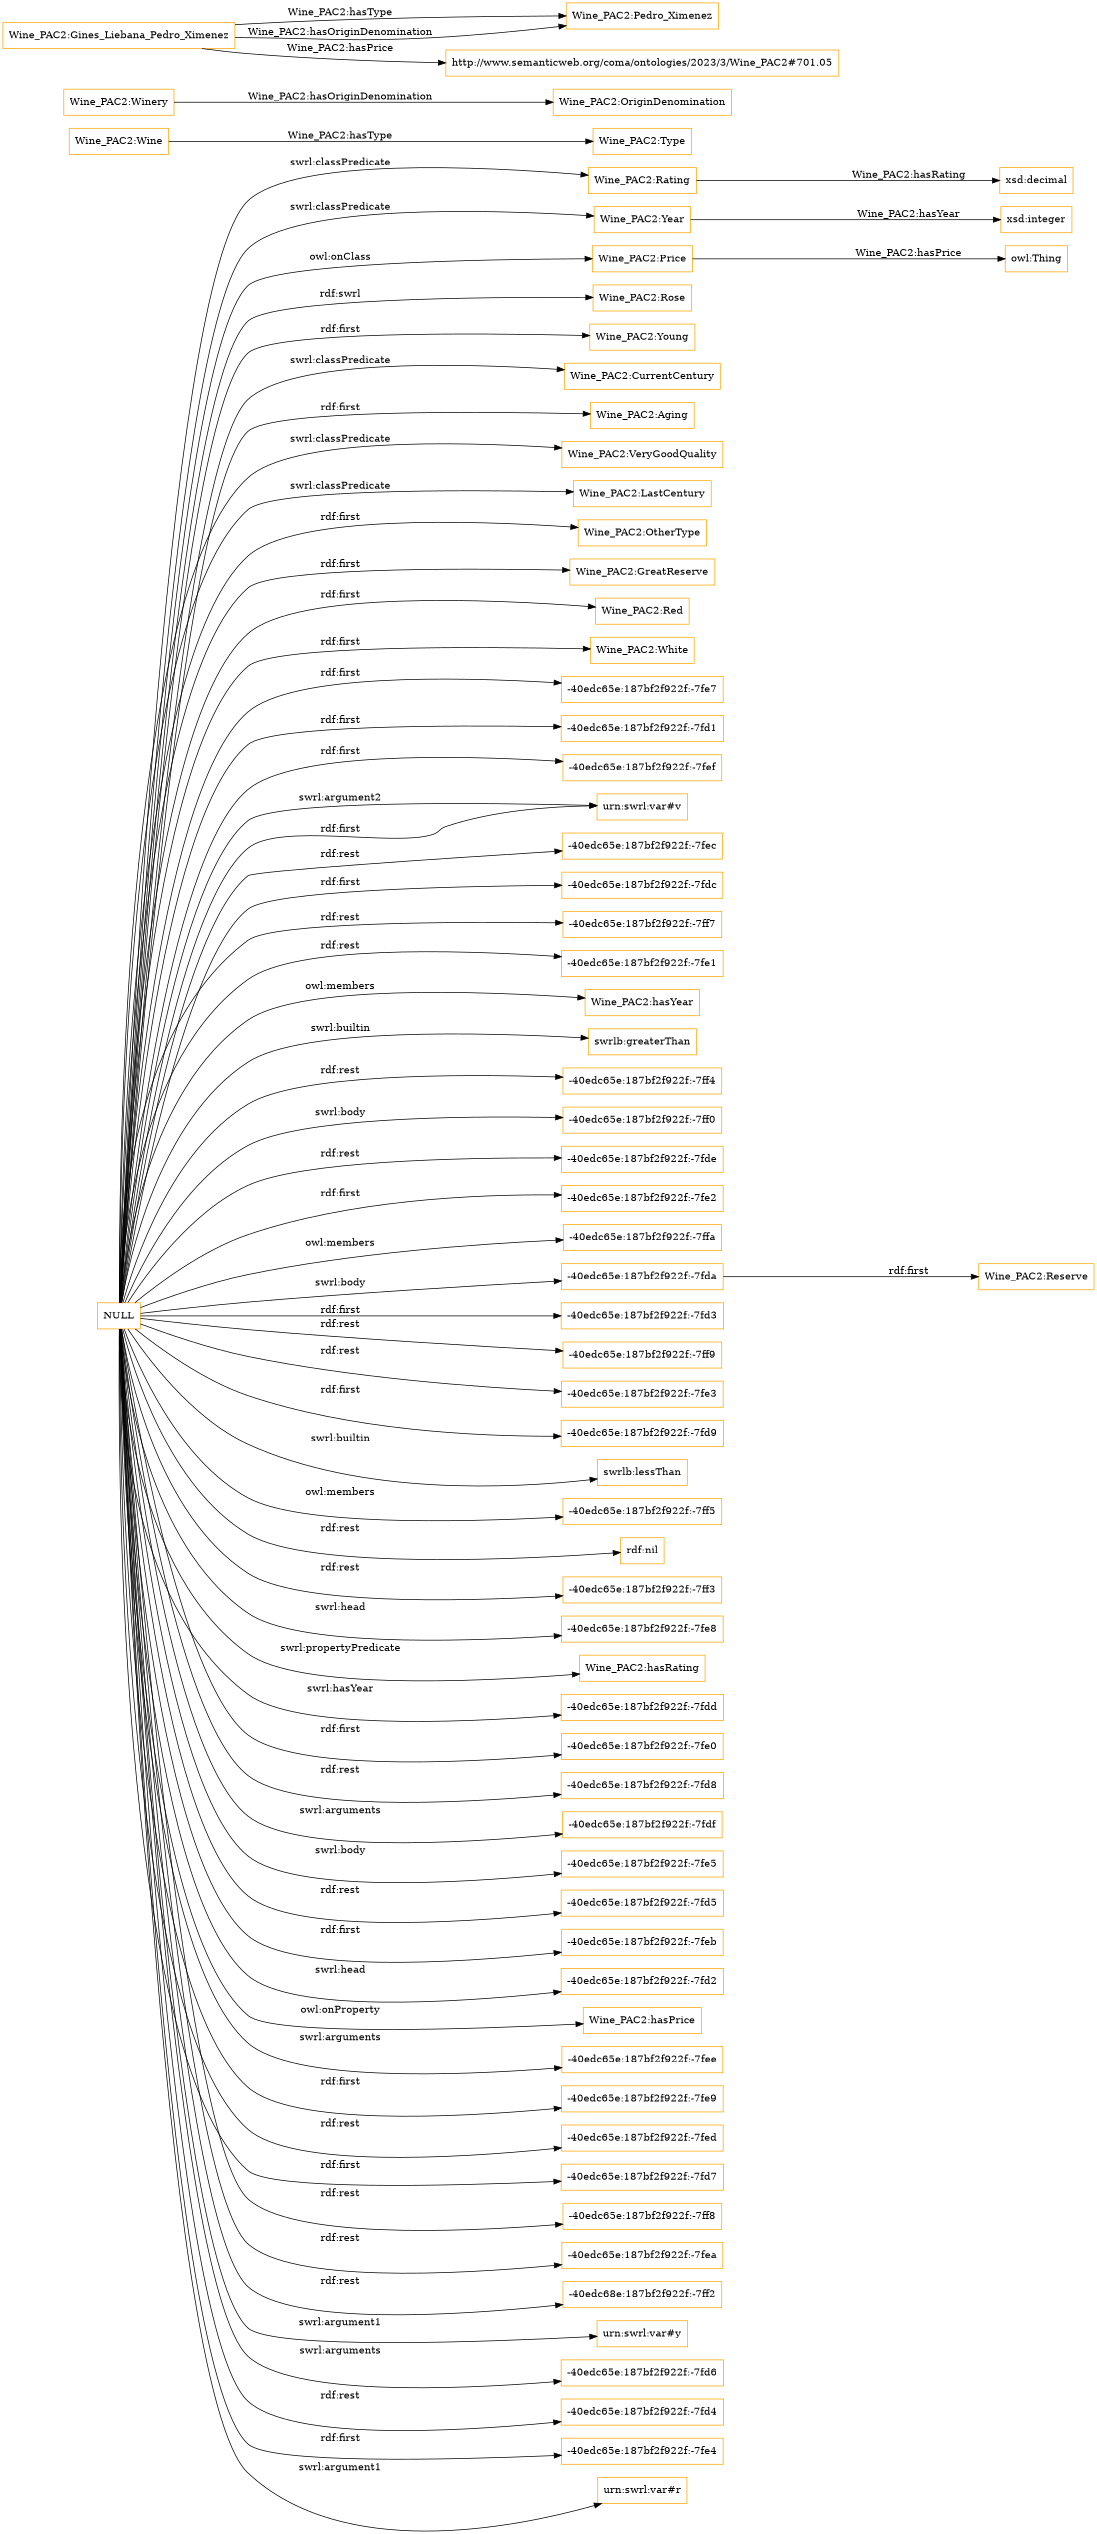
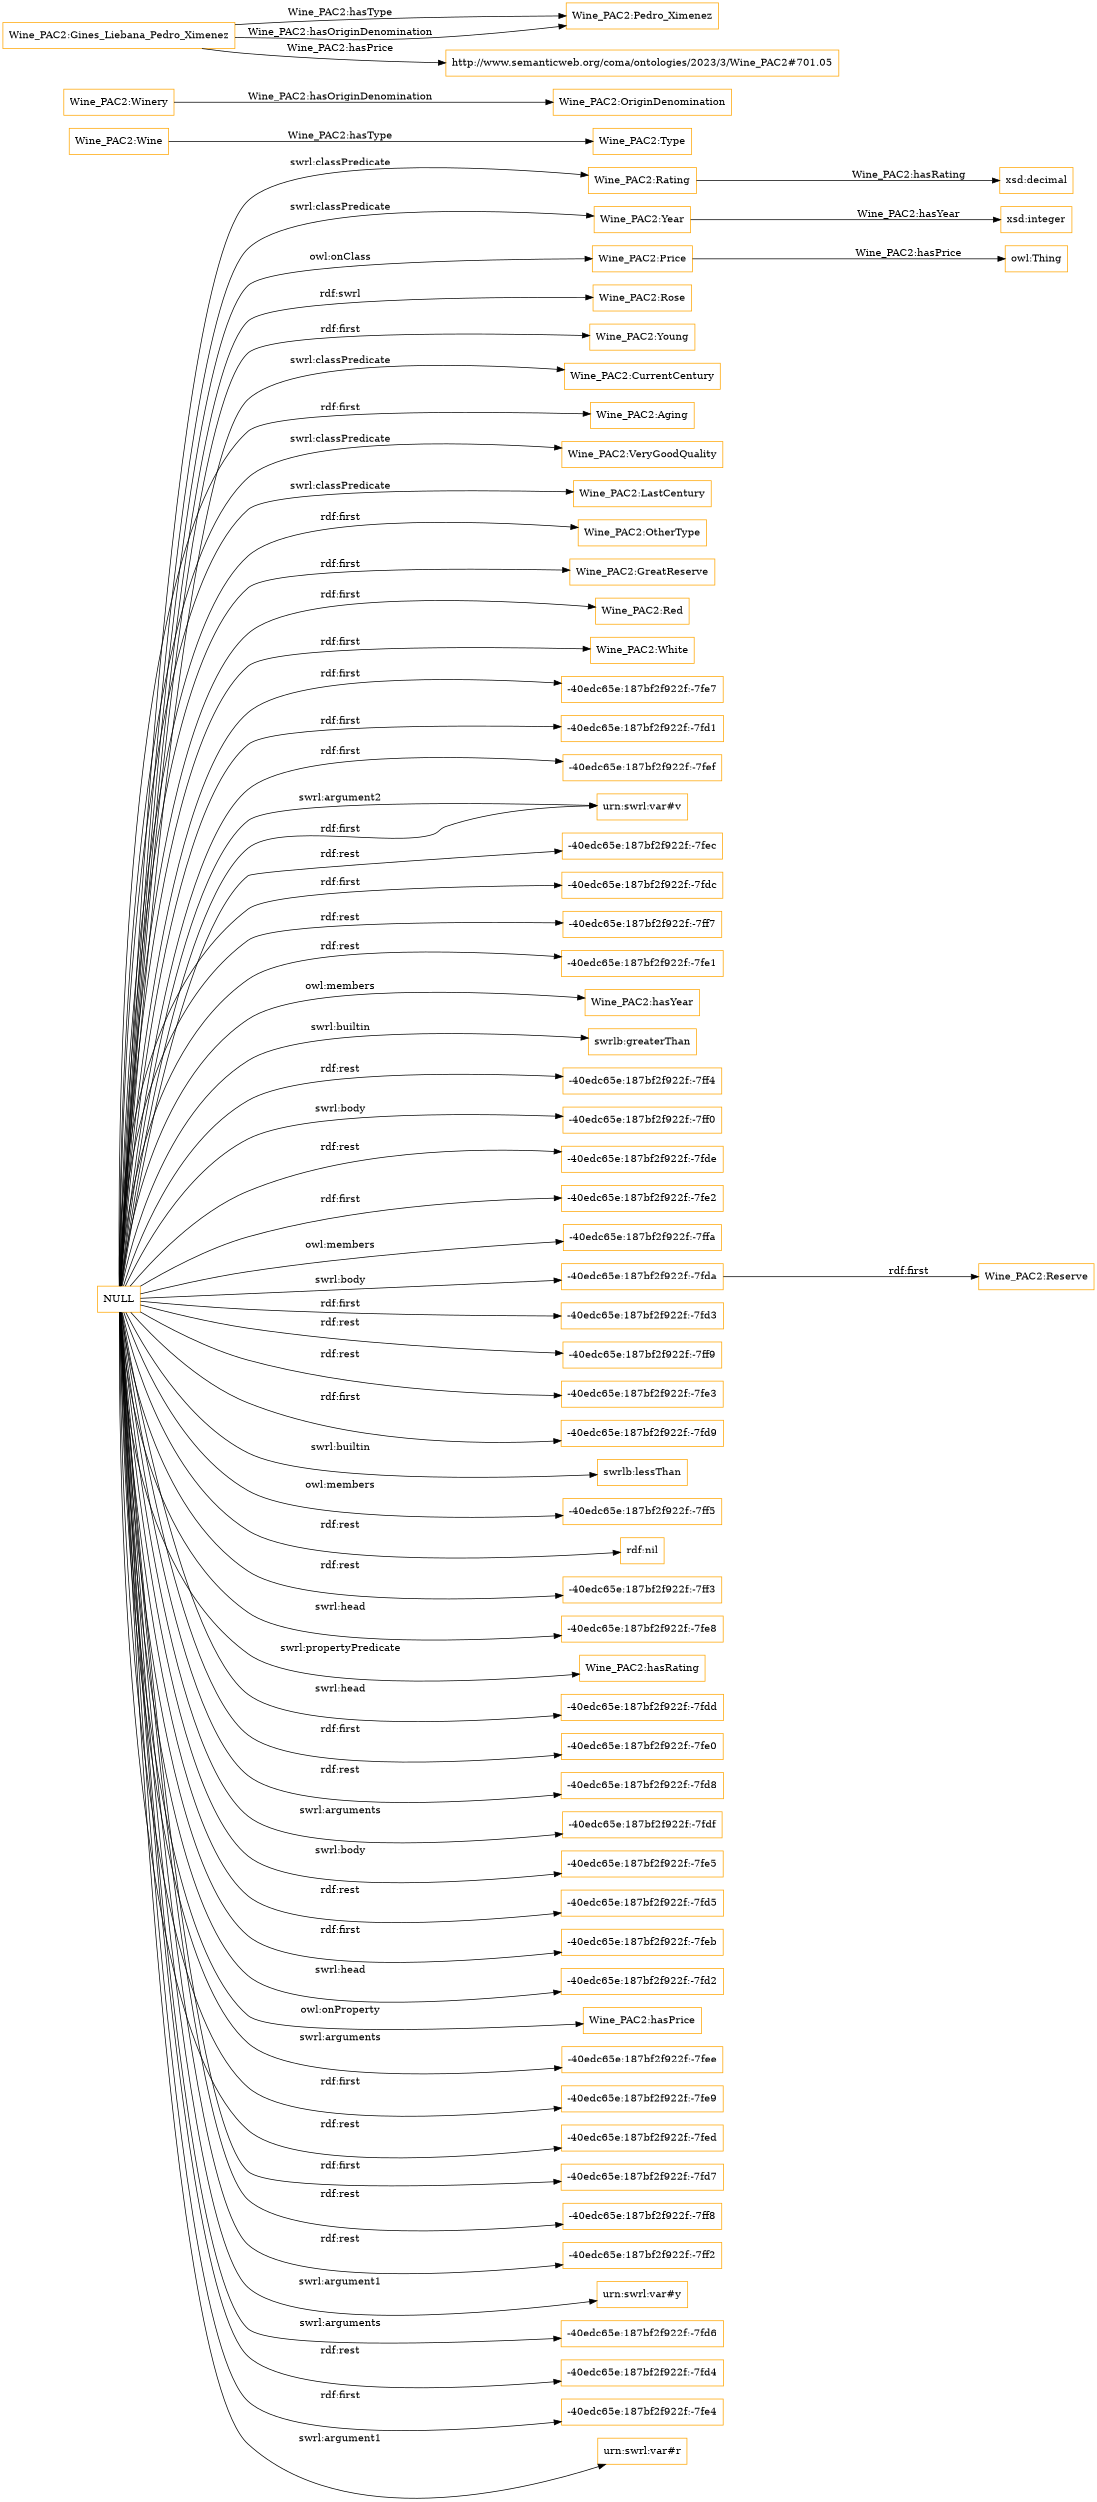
edge "NULL" -> "-40edc65e:187bf2f922f:-7fdd": label "swrl:hasYear" -> "swrl:head"
node "-40edc65e:187bf2f922f:-7fea": removed
node "-40edc68e:187bf2f922f:-7ff2": label "-40edc68e:187bf2f922f:-7ff2" -> "-40edc65e:187bf2f922f:-7ff2"
